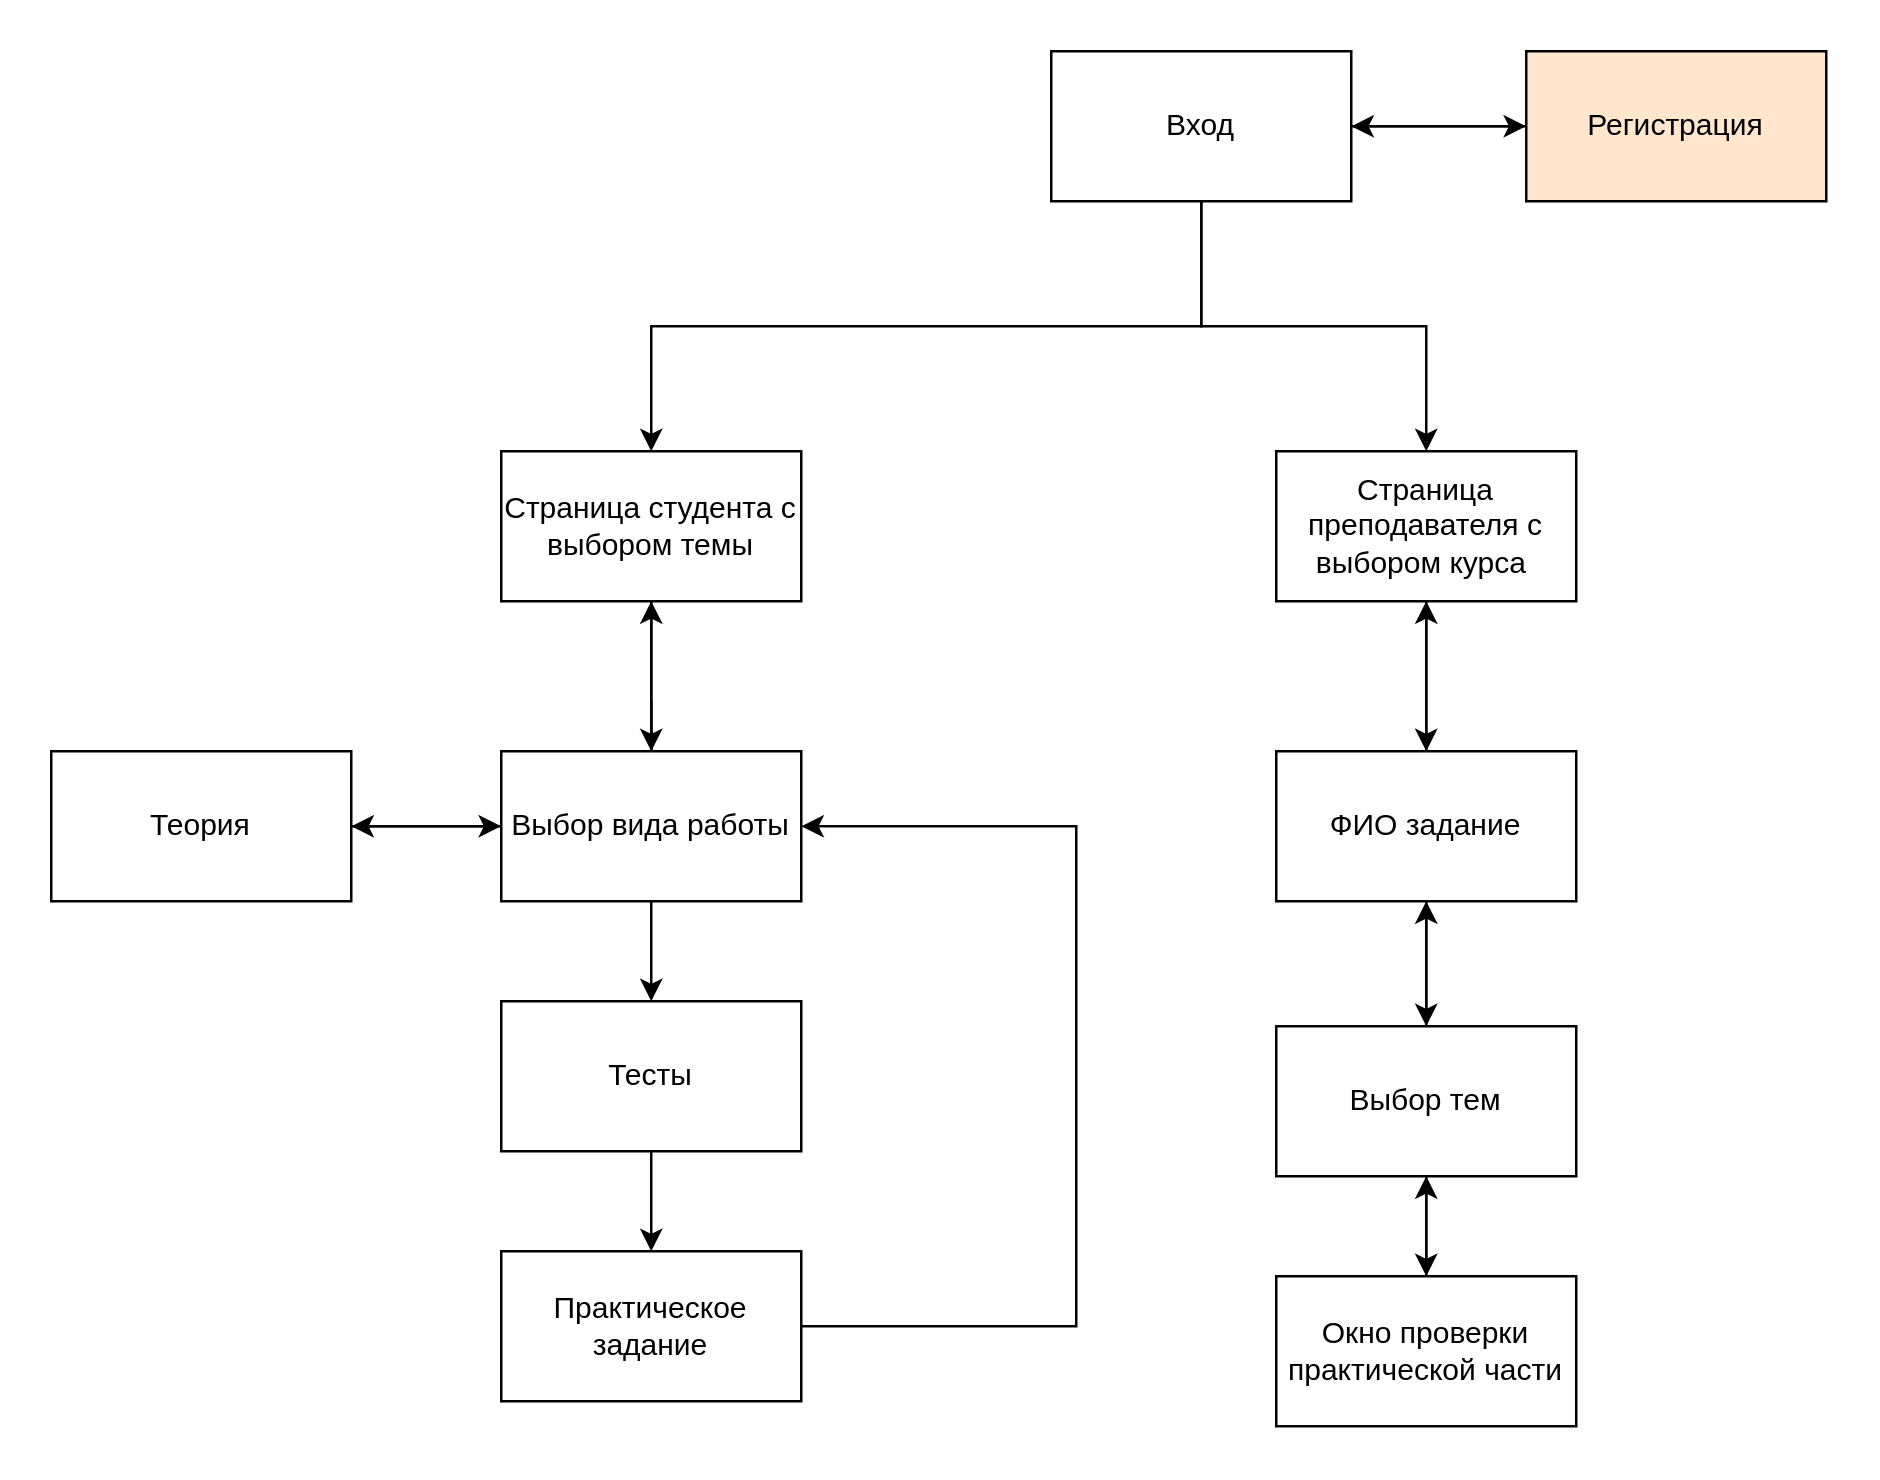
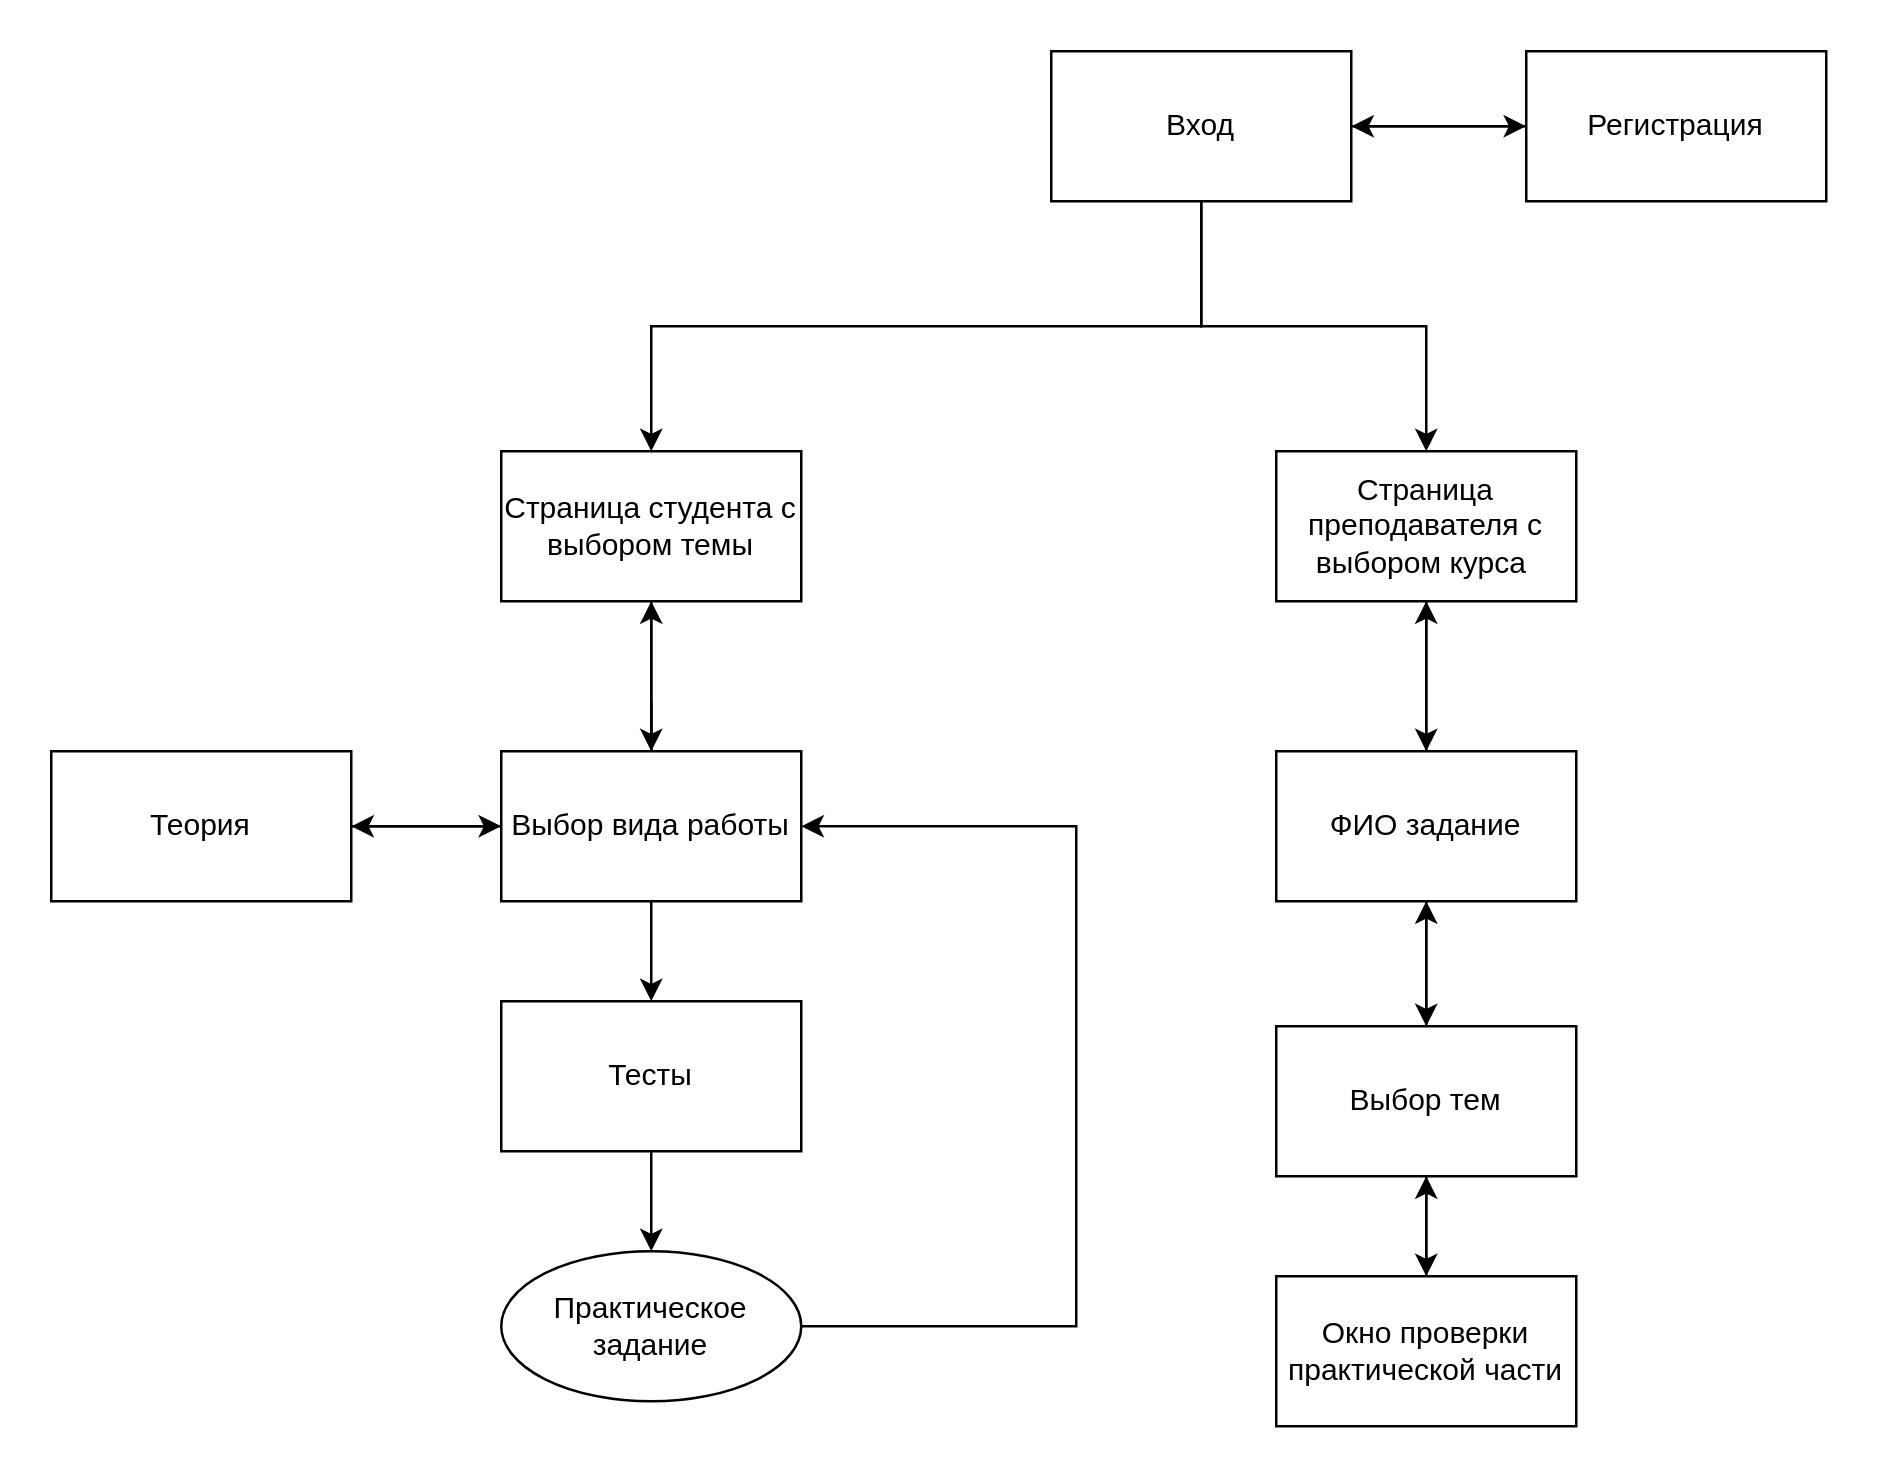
node "Регистрация": fillcolor #ffe6cc -> #ffffff
node "Практическое задание": shape rectangle -> ellipse
